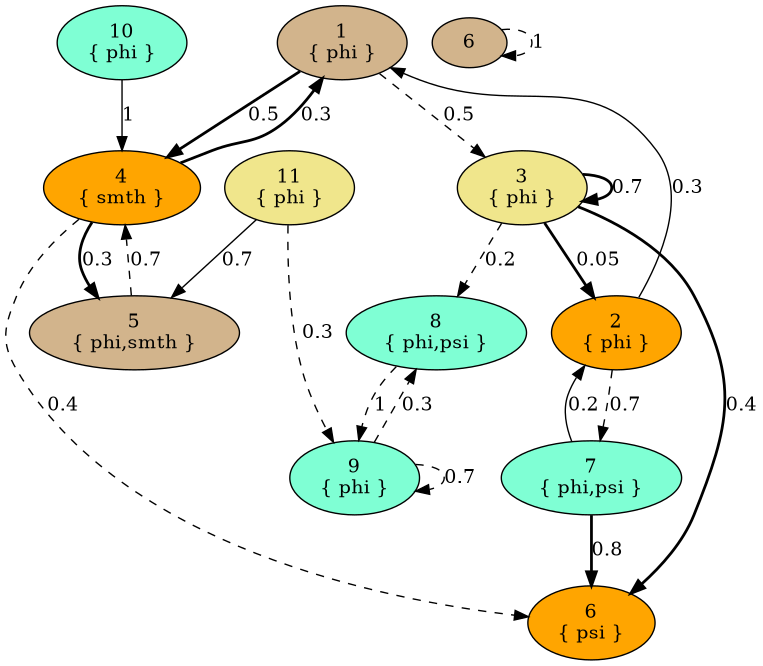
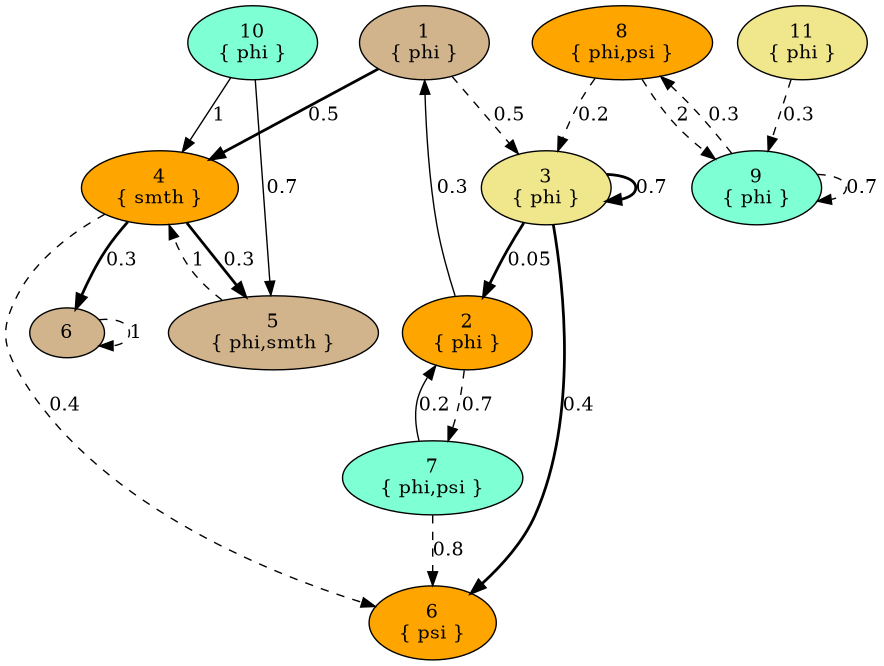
edge "4 { smth }" -> "1 { phi }": now "4 { smth }" -> "6"
edge "11 { phi }" -> "5 { phi,smth }": now "10 { phi }" -> "5 { phi,smth }"
edge "3 { phi }" -> "8 { phi,psi }": reversed
edge "5 { phi,smth }" -> "4 { smth }": label "0.7" -> "1"
node "8 { phi,psi }": fillcolor aquamarine -> orange
edge "8 { phi,psi }" -> "9 { phi }": label "1" -> "2"
edge "7 { phi,psi }" -> "6 { psi }": style bold -> dashed
